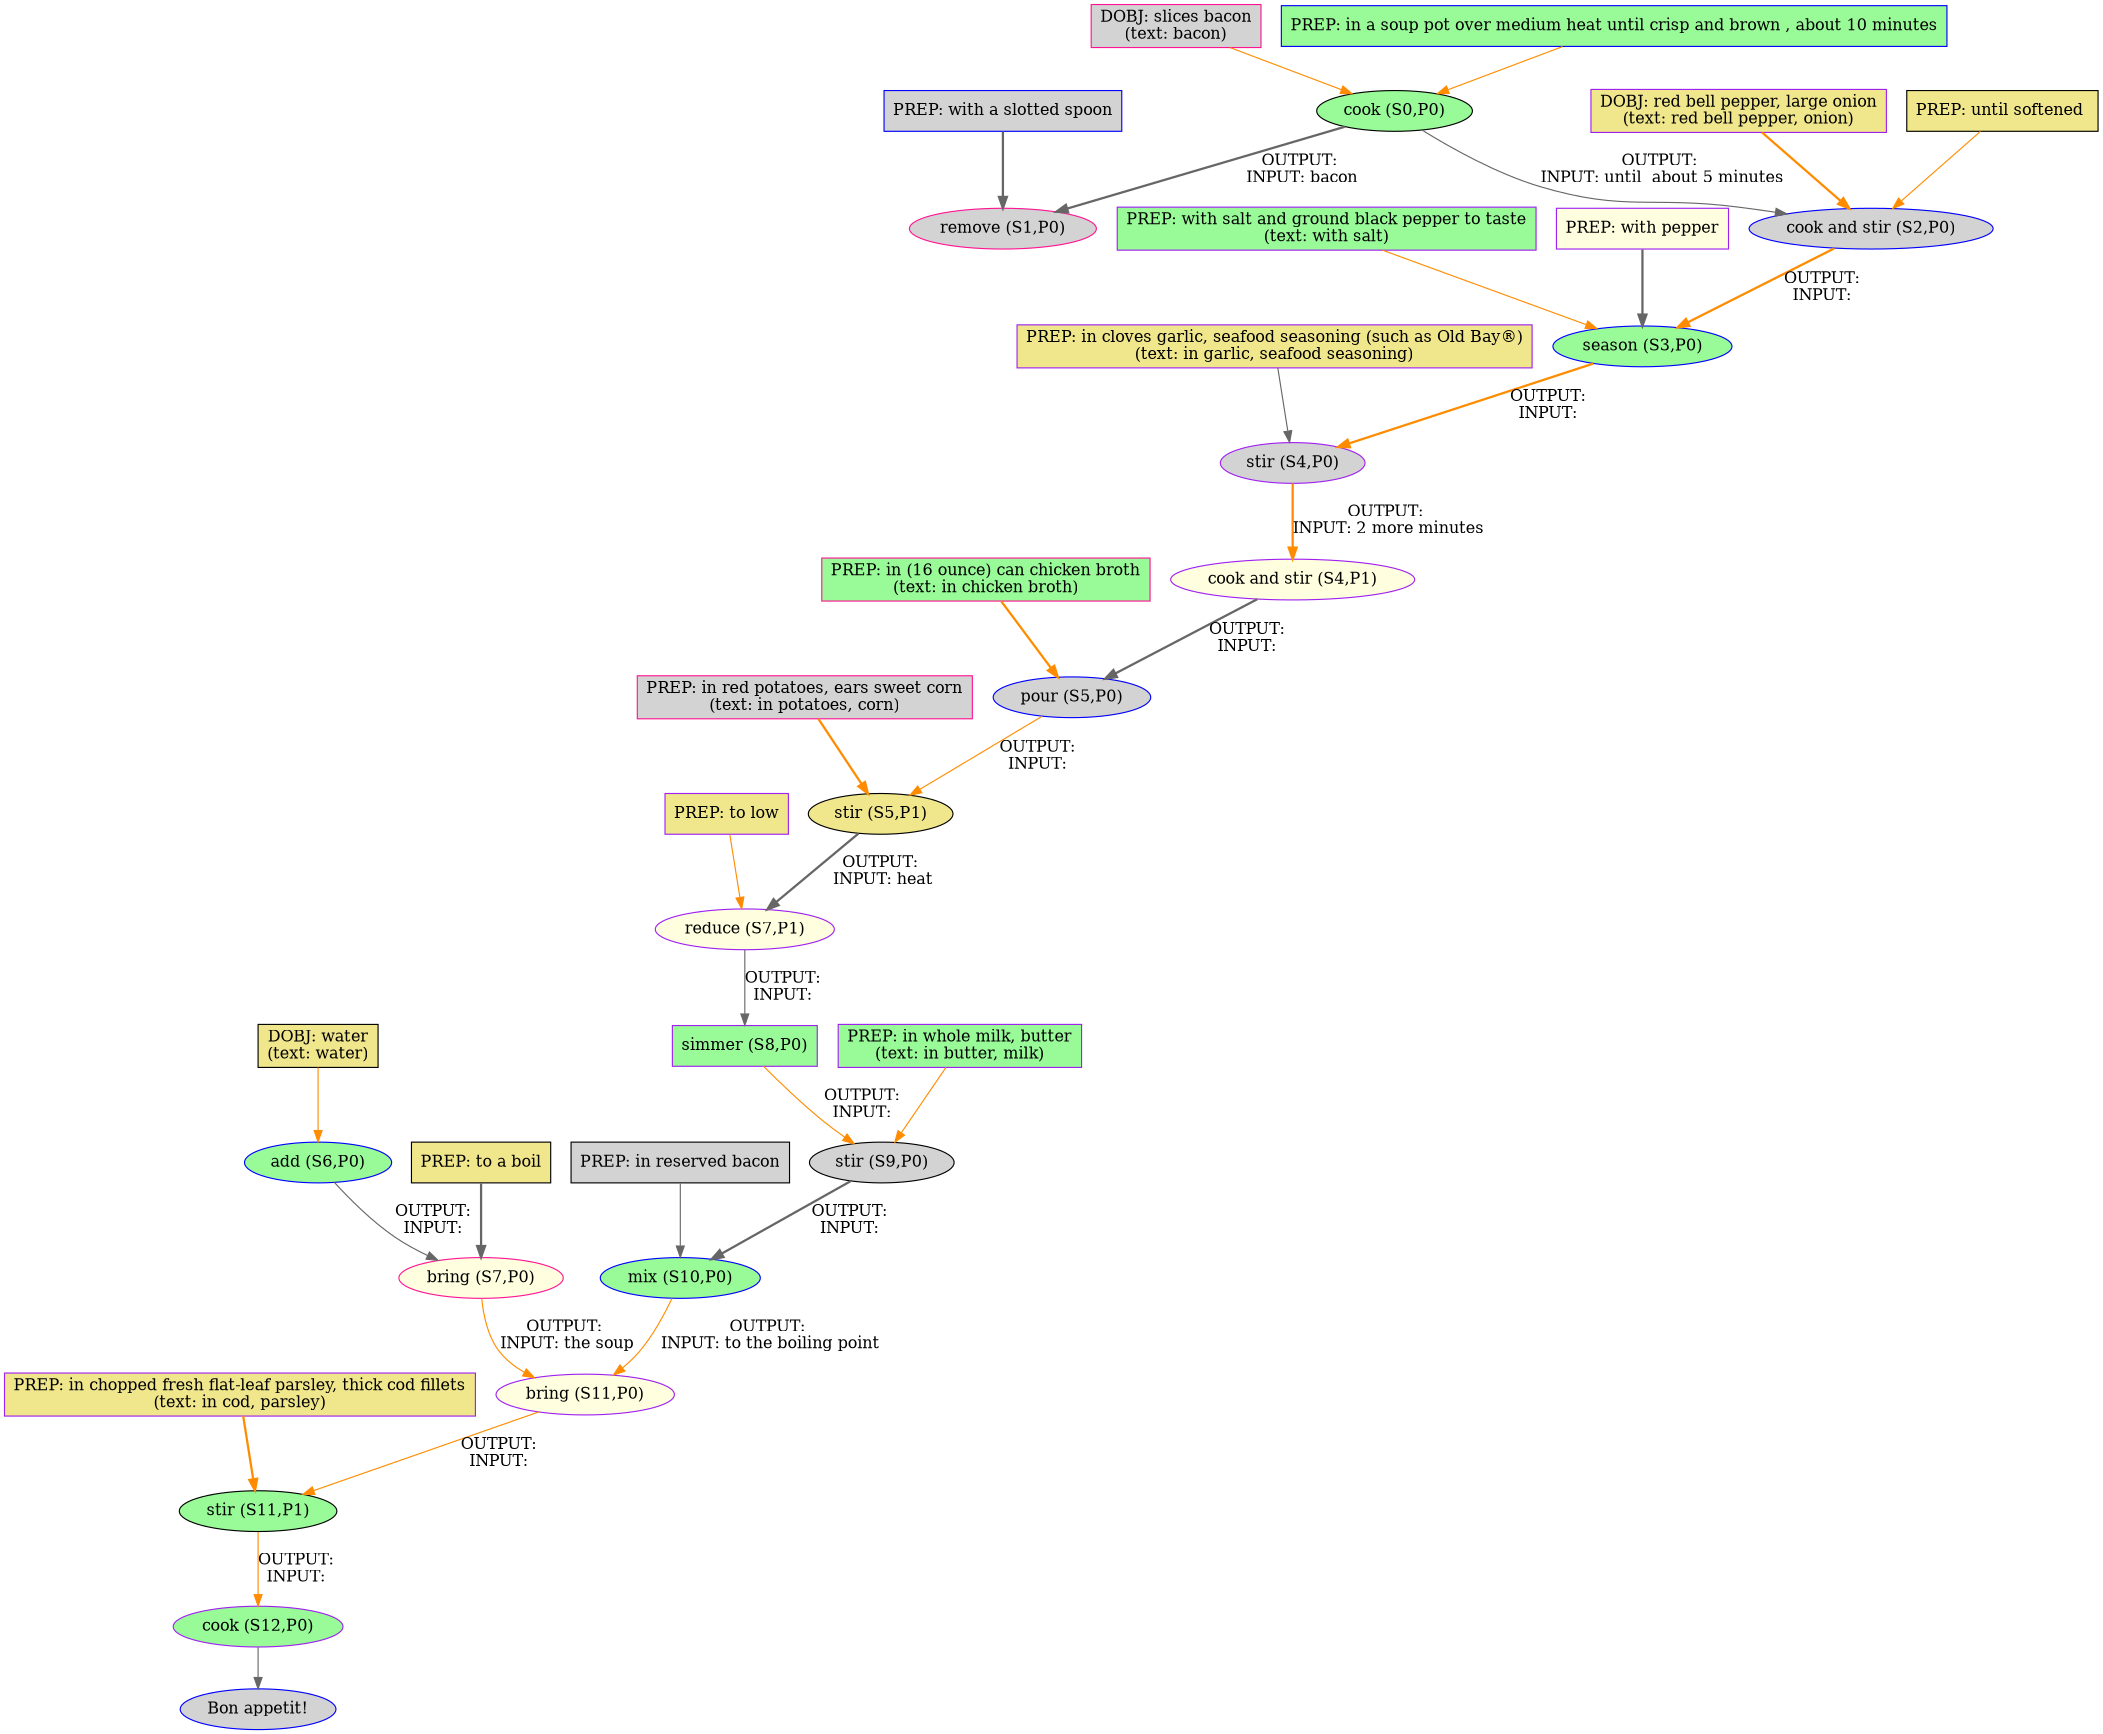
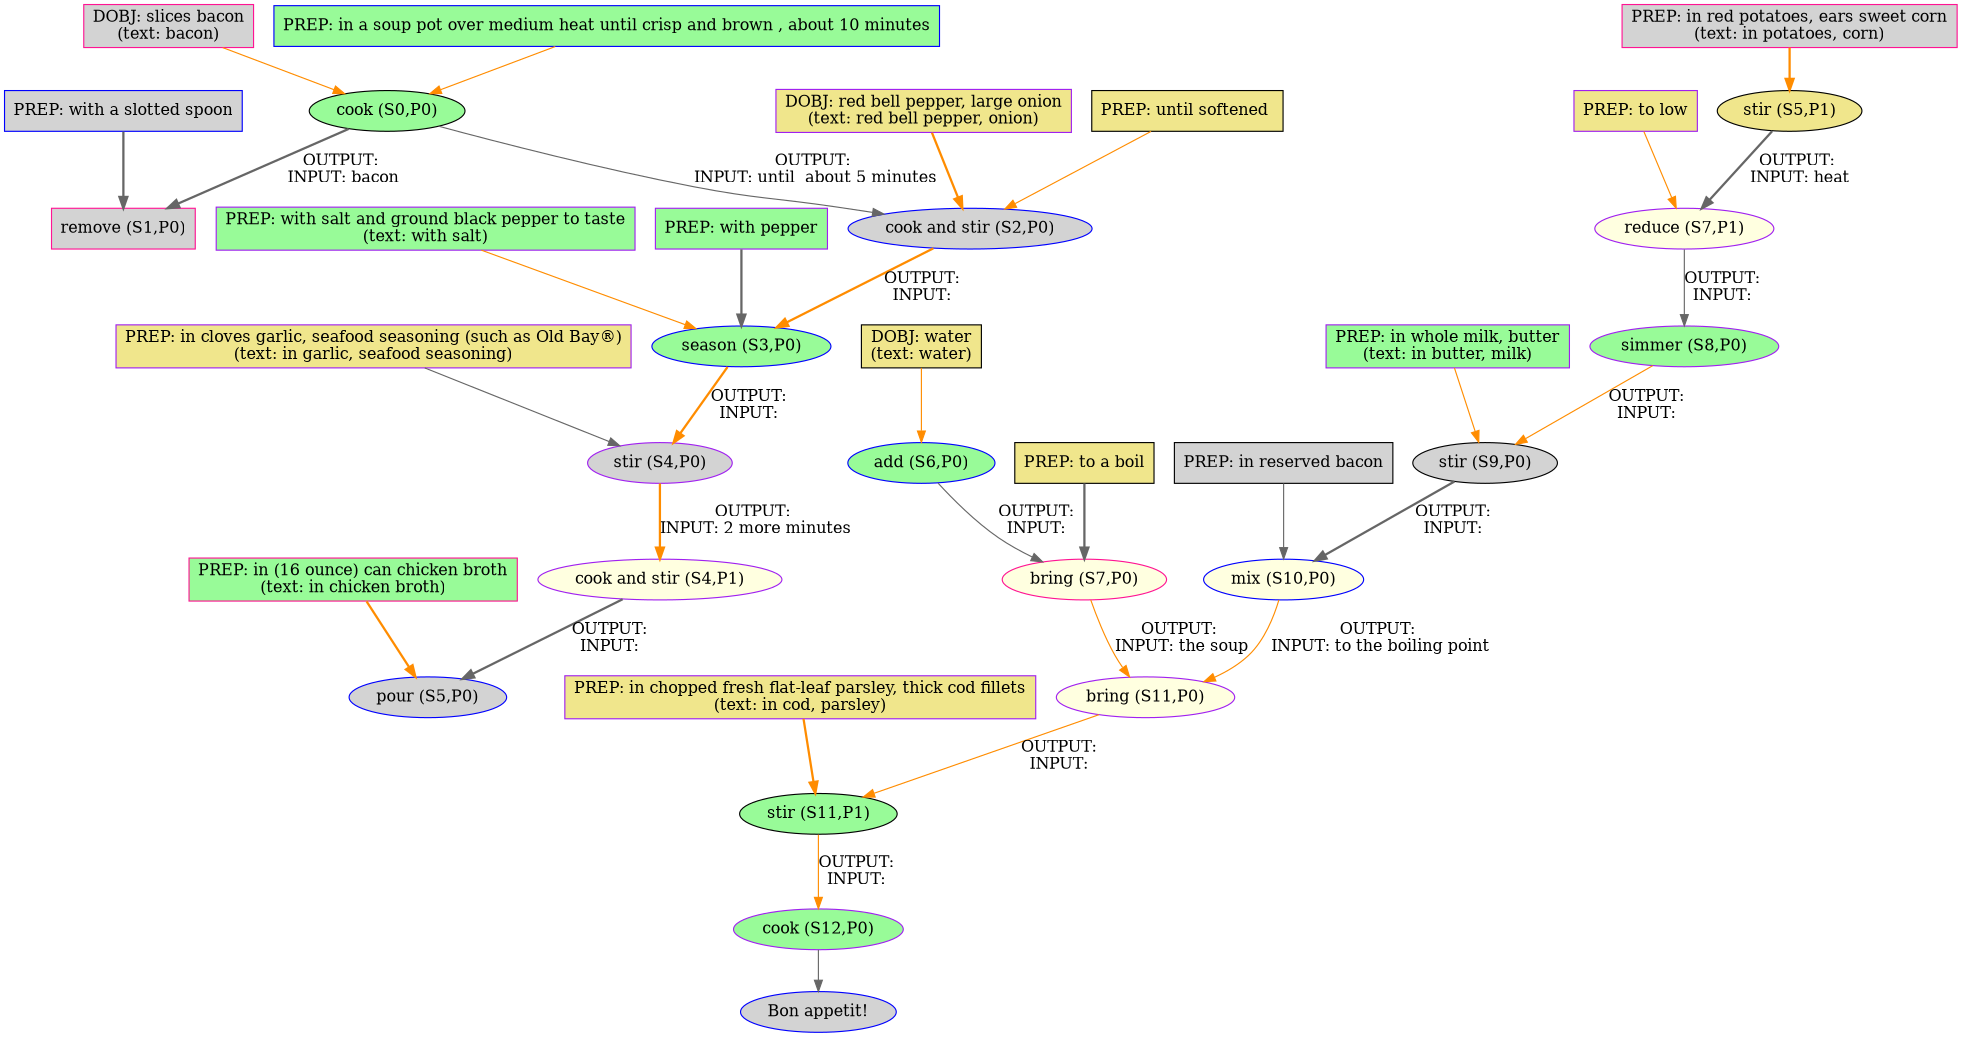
node "remove (S1,P0)": shape ellipse -> box
node "PREP: with pepper": fillcolor lightyellow -> palegreen
edge "pour (S5,P0)" -> "stir (S5,P1)": removed, label "OUTPUT: INPUT:"
node "simmer (S8,P0)": shape box -> ellipse
node "mix (S10,P0)": fillcolor palegreen -> lightyellow
